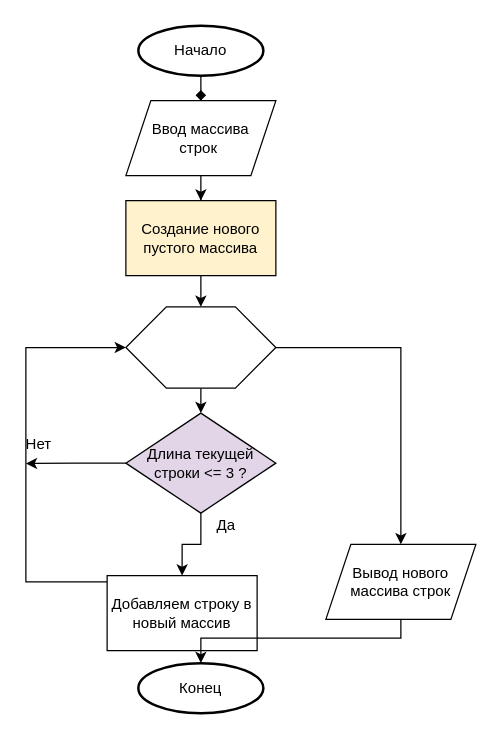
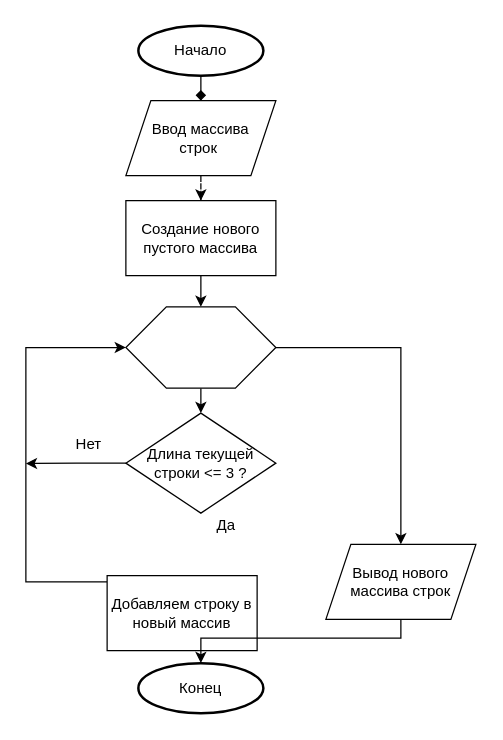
edge "Ввод массива строк" -> "Создание нового пустого массива": style solid -> dashed
node "Создание нового пустого массива": fillcolor #fff2cc -> #ffffff
node "Нет": moved (38, 444) -> (88, 444)
node "Длина текущей строки <= 3 ?": fillcolor #e1d5e7 -> #ffffff
edge "Длина текущей строки <= 3 ?" -> "Добавляем строку в новый массив": removed
